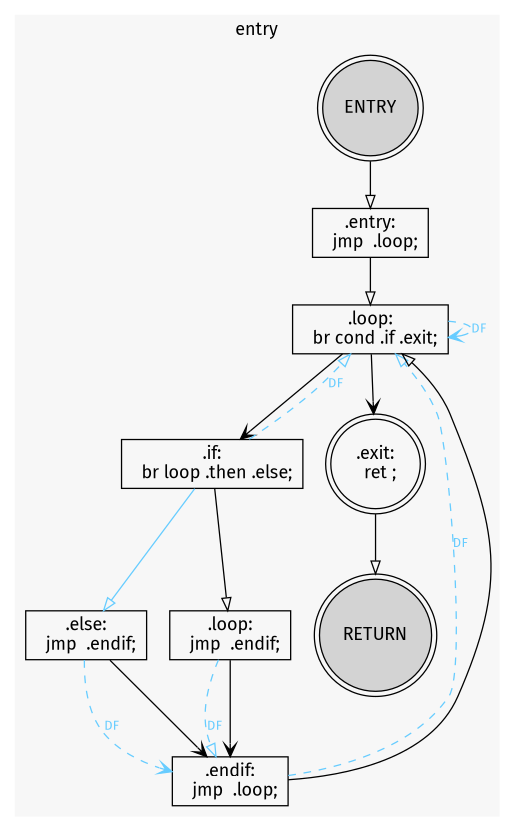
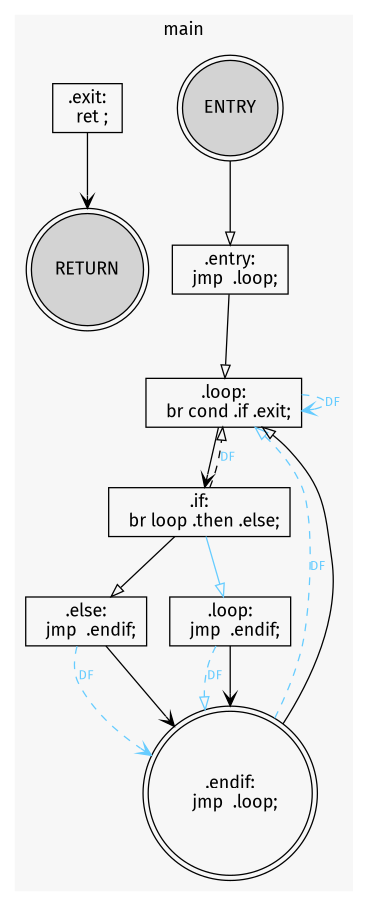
cluster "entry": label "entry" -> "main"
edge ".loop: br cond .if .exit;" -> ".exit: ret ;": removed
edge ".if: br loop .then .else;" -> ".loop: br cond .if .exit;": color #66ccff -> black
node ".exit: ret ;": shape doublecircle -> box
edge ".exit: ret ;" -> "RETURN": arrowhead onormal -> vee
edge ".if: br loop .then .else;" -> ".loop: jmp  .endif;": color black -> #66ccff
edge ".if: br loop .then .else;" -> ".else: jmp  .endif;": color #66ccff -> black
node ".endif: jmp  .loop;": shape box -> doublecircle
